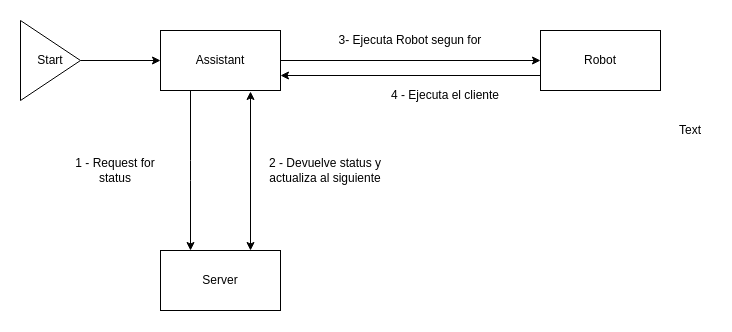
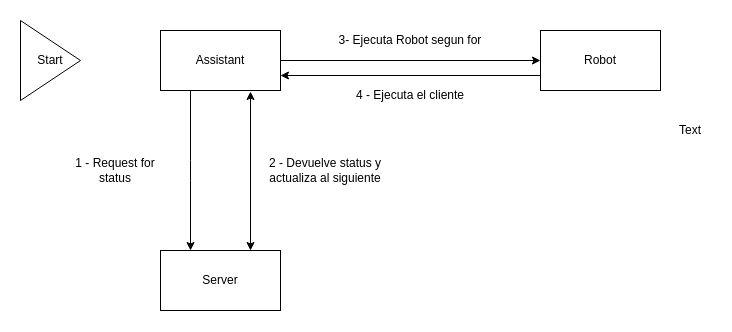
edge "Start" -> "Assistant": removed
node "4 - Ejecuta el cliente": moved (446, 96) -> (411, 96)
